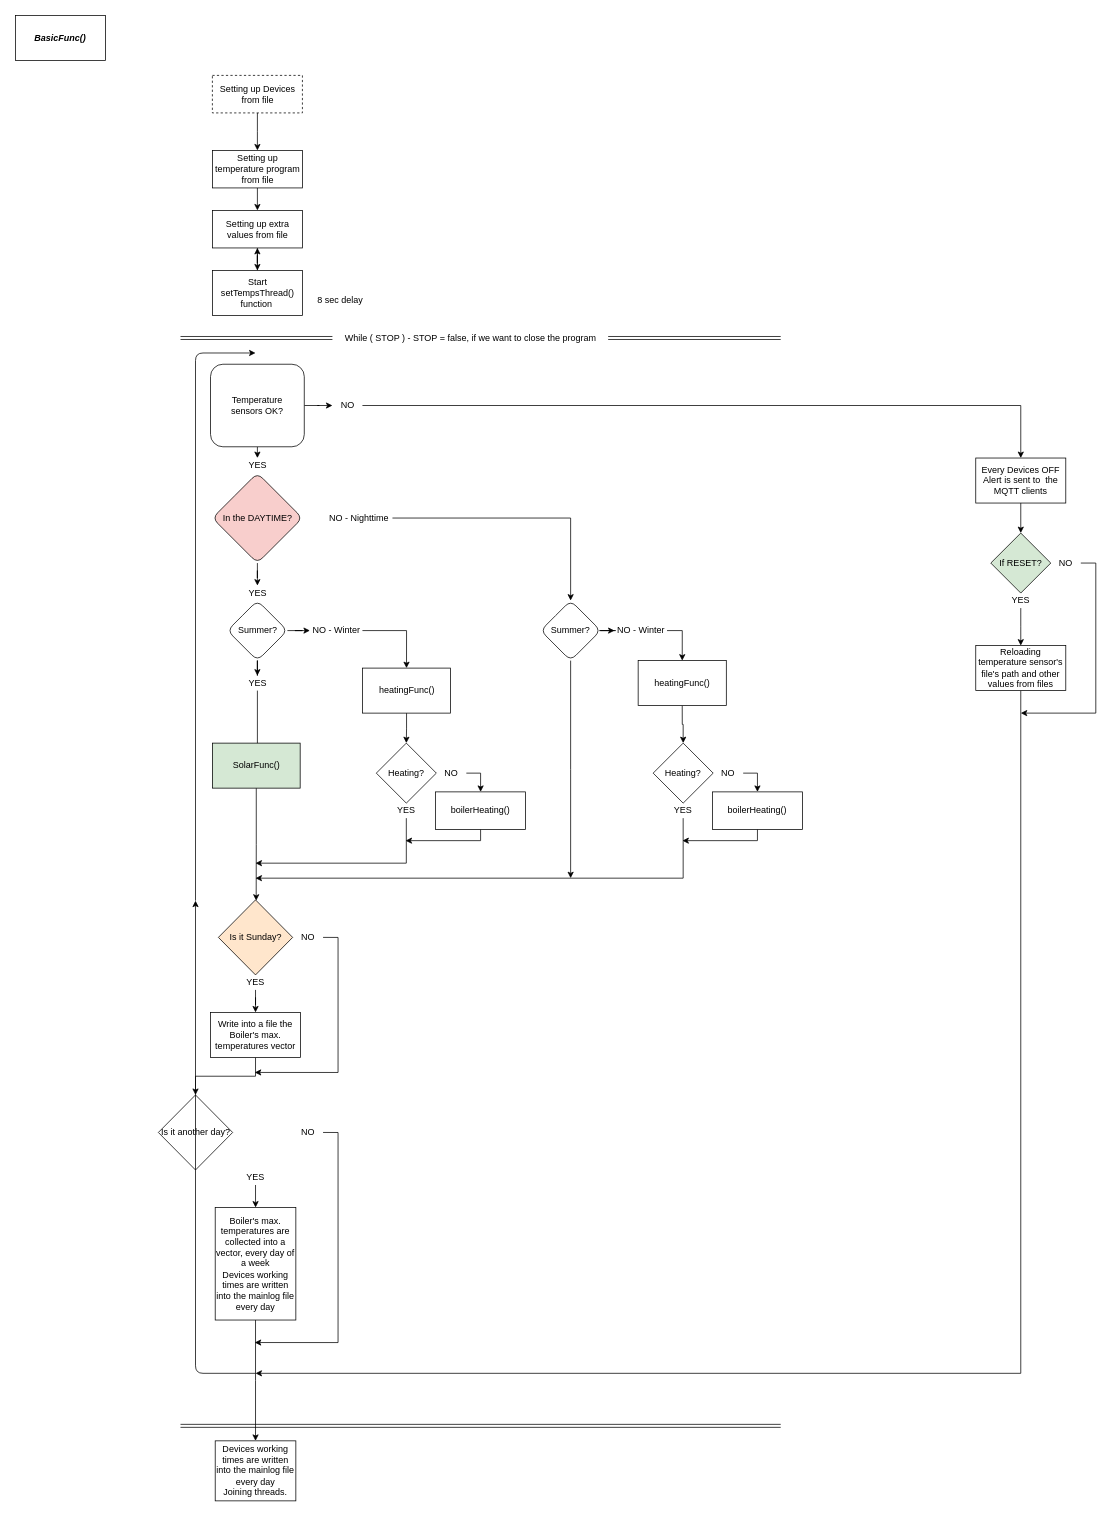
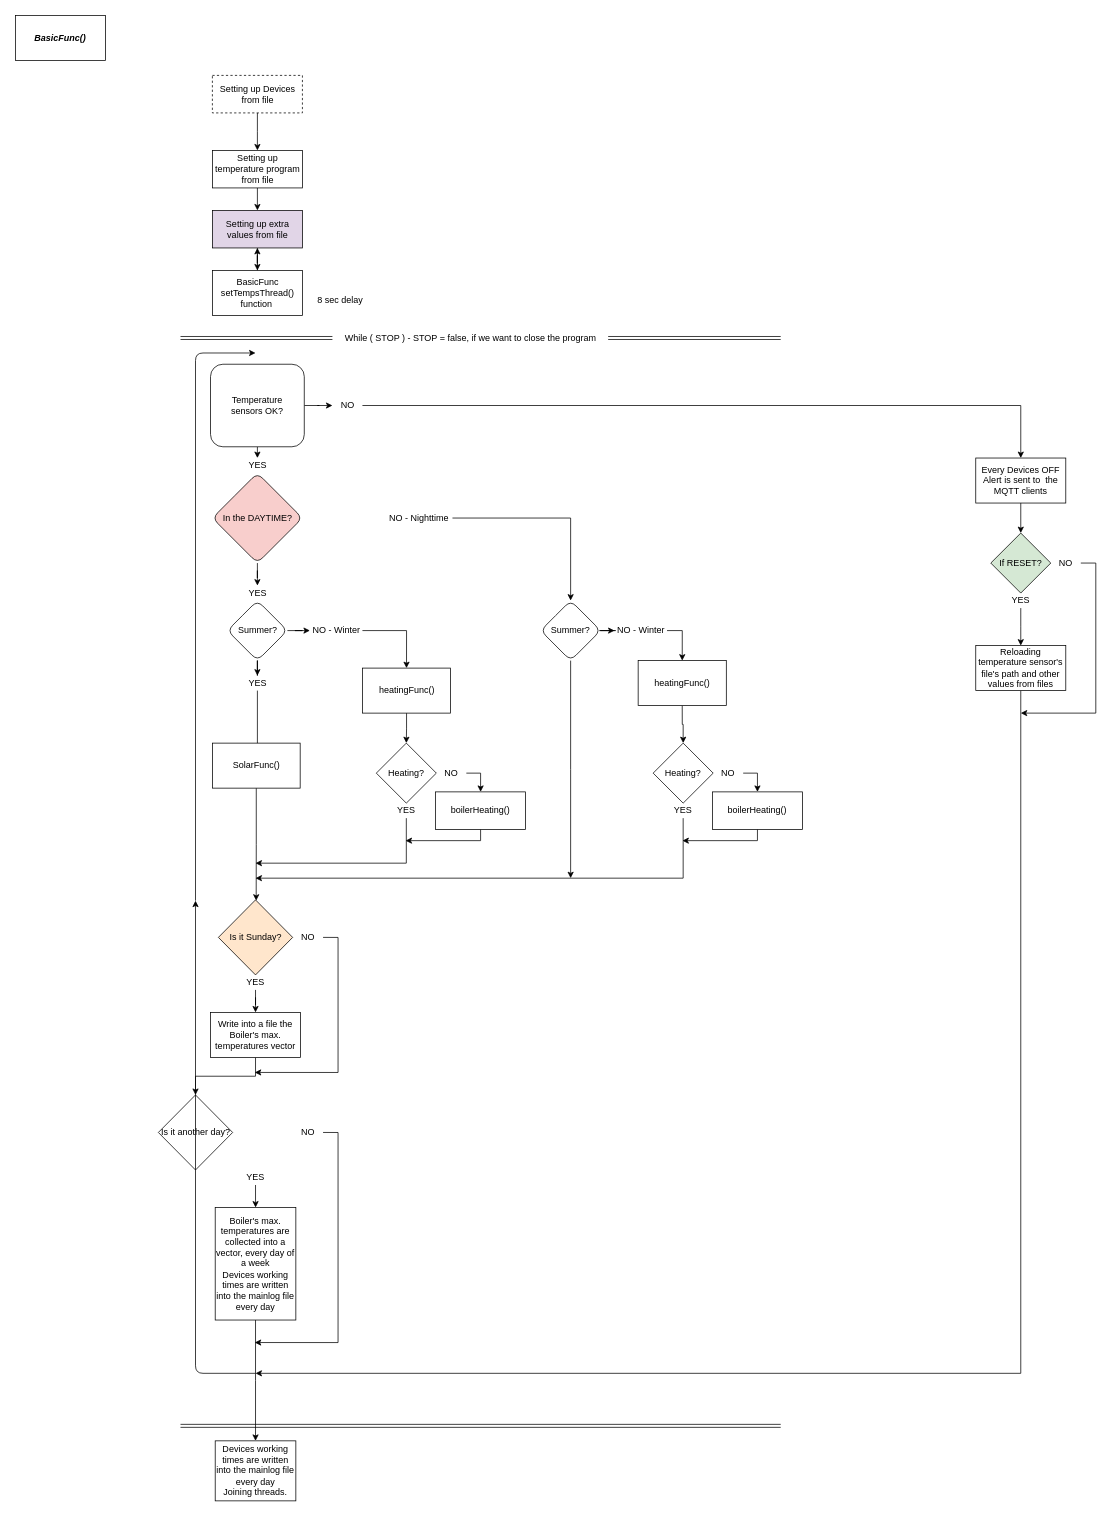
node "Setting up extra values from file": fillcolor #ffffff -> #e1d5e7
node "Start setTempsThread() function": label "Start setTempsThread() function" -> "BasicFunc setTempsThread() function"
node "NO - Nighttime": moved (359, 518) -> (419, 518)
node "SolarFunc()": fillcolor #d5e8d4 -> #ffffff
